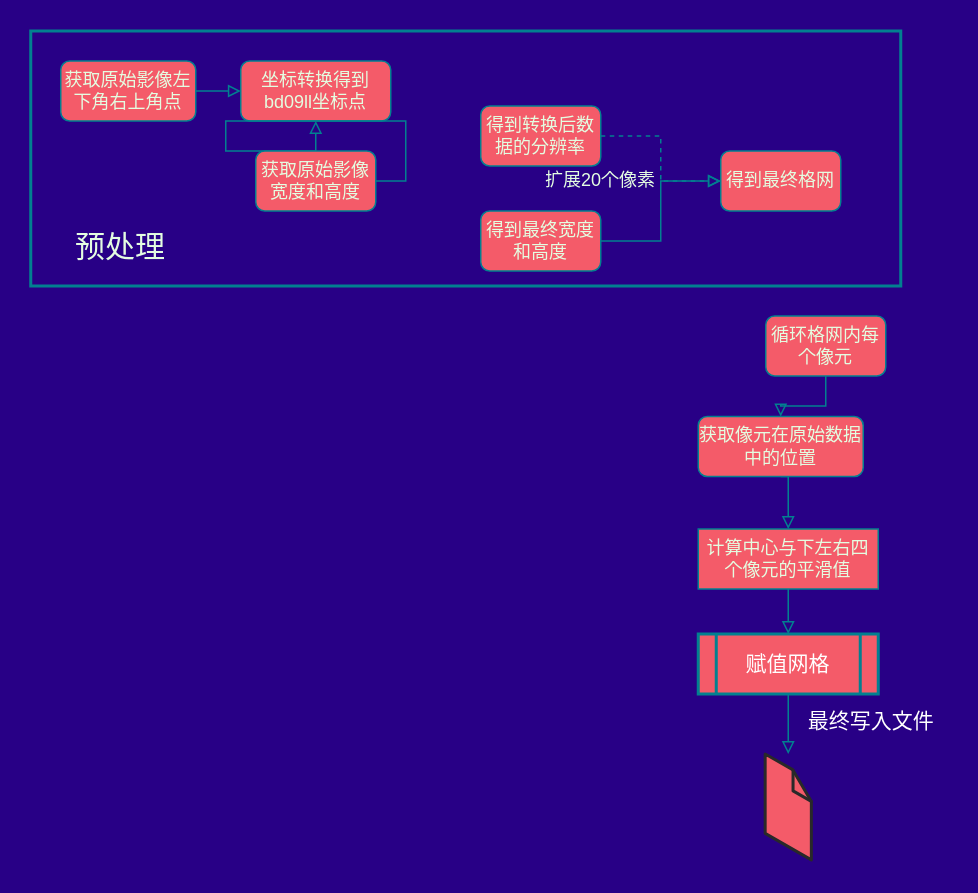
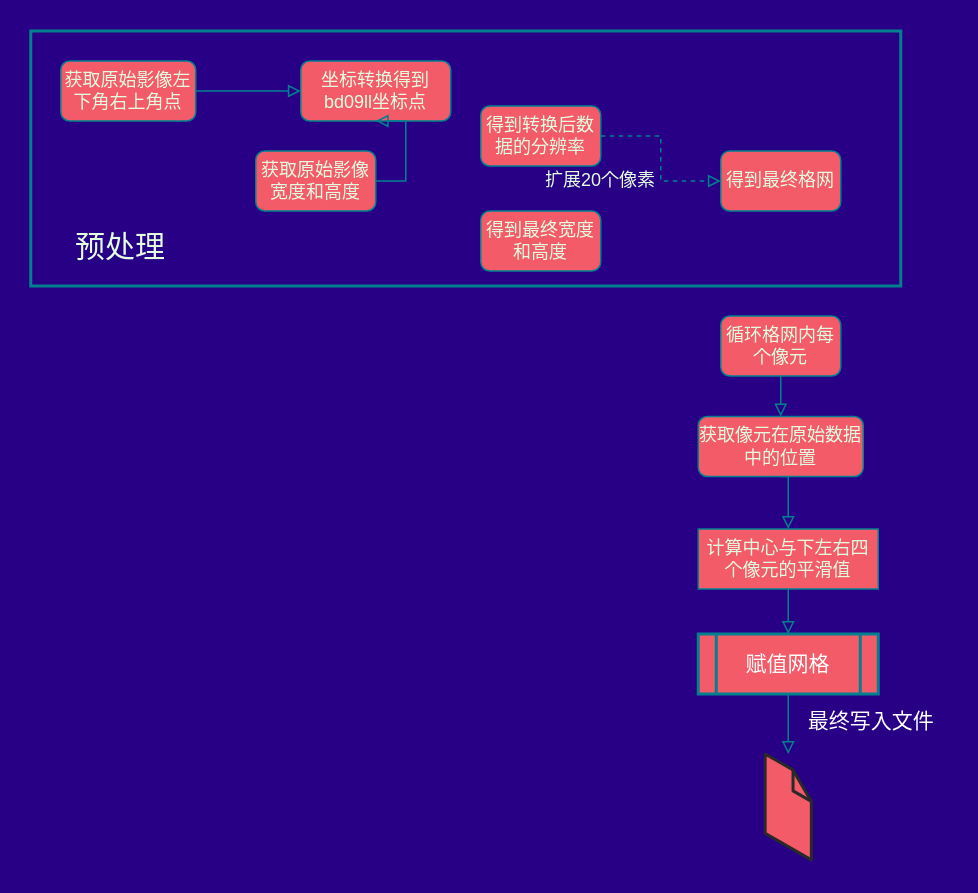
node "坐标转换得到bd09ll坐标点": moved (316, 91) -> (376, 91)
edge "得到最终宽度和高度" -> "得到最终格网": removed
node "循环格网内每个像元": moved (826, 346) -> (781, 346)
